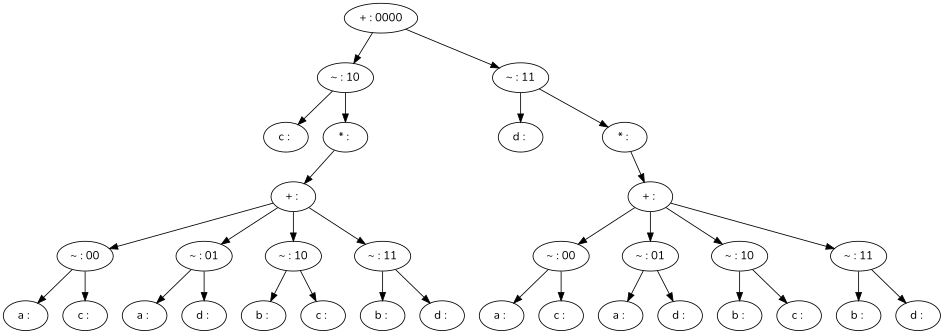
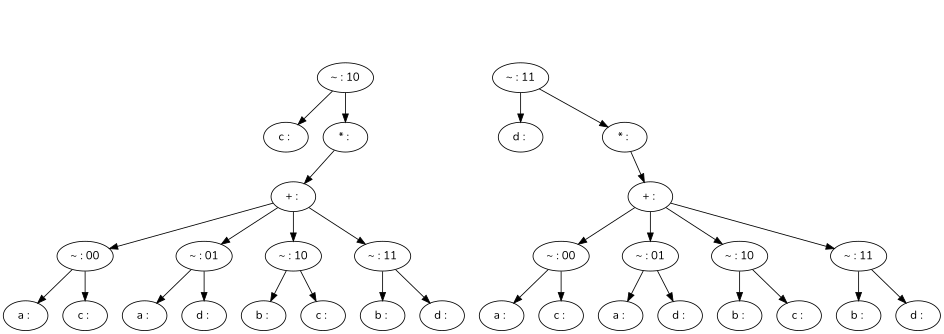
node "+ : 0000": removed
